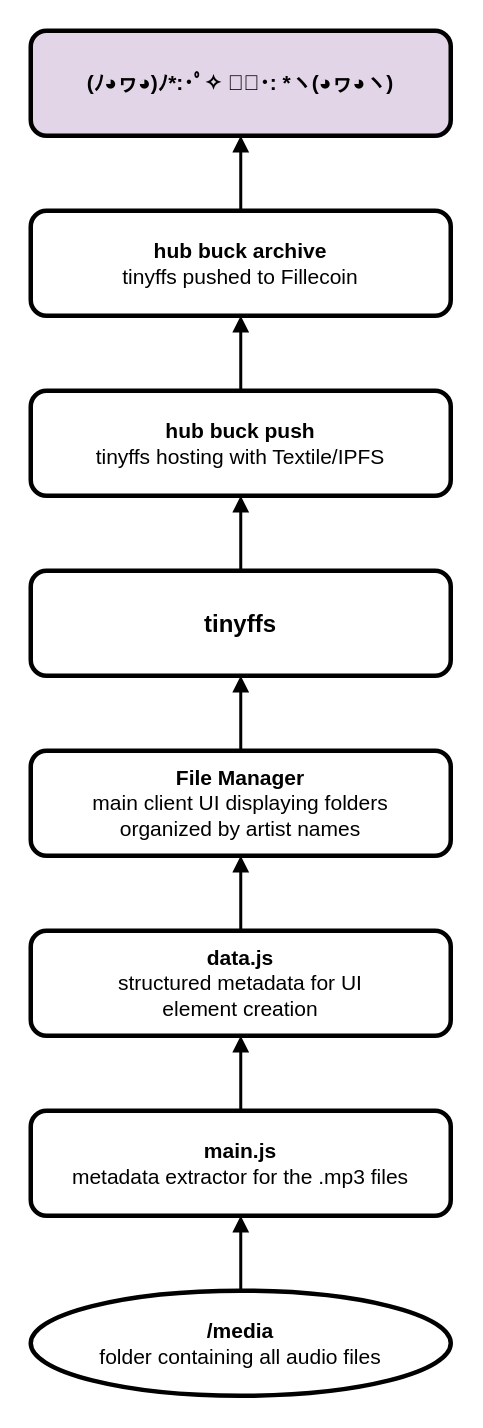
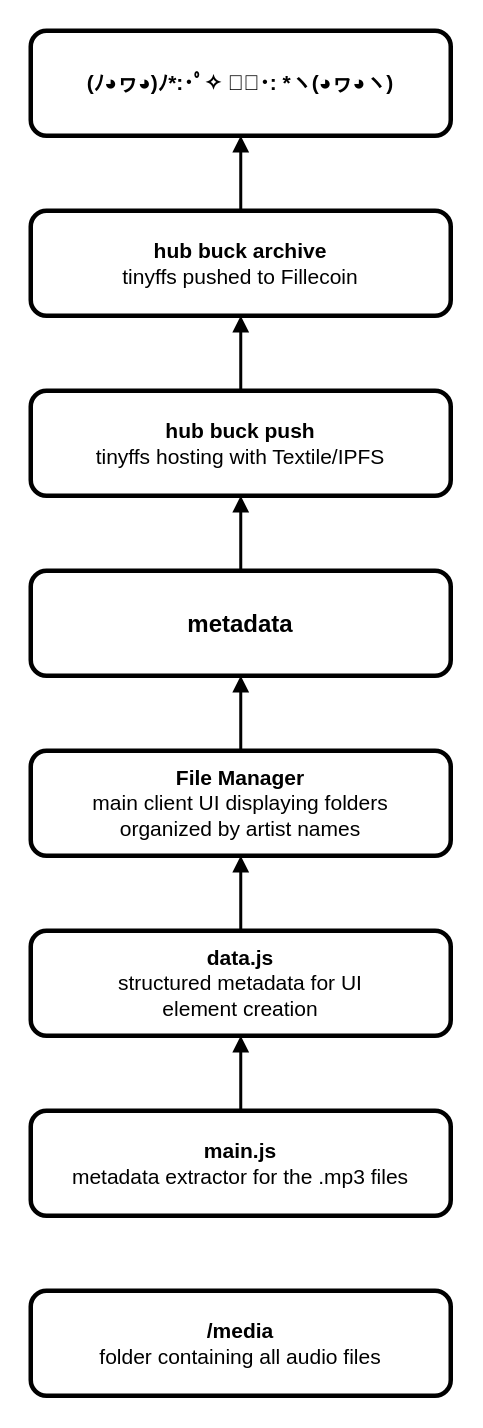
node "(ﾉ◕ヮ◕)ﾉ*:･ﾟ✧ ✧ﾟ･: *ヽ(◕ヮ◕ヽ)": fillcolor #e1d5e7 -> #ffffff
node "tinyffs": label "tinyffs" -> "metadata"
edge "/mediafolder containing all audio files" -> "main.js metadata extractor for the .mp3 files": removed
node "/mediafolder containing all audio files": shape ellipse -> rounded rectangle
